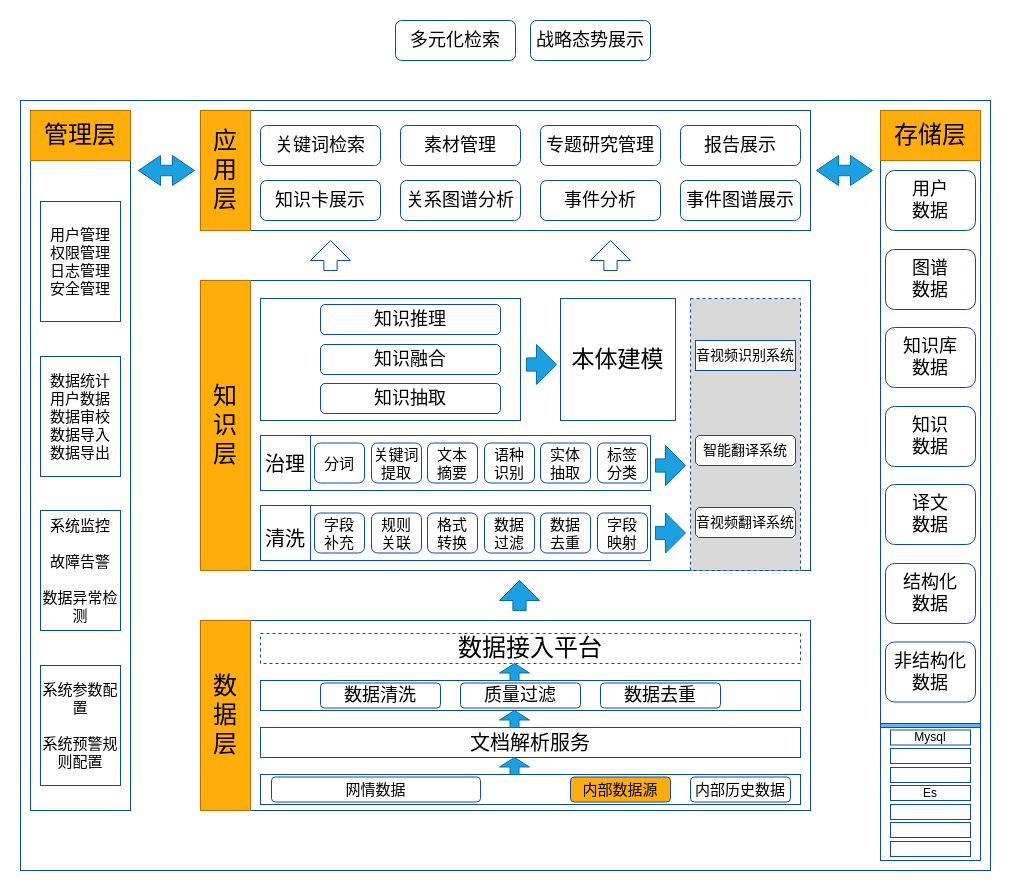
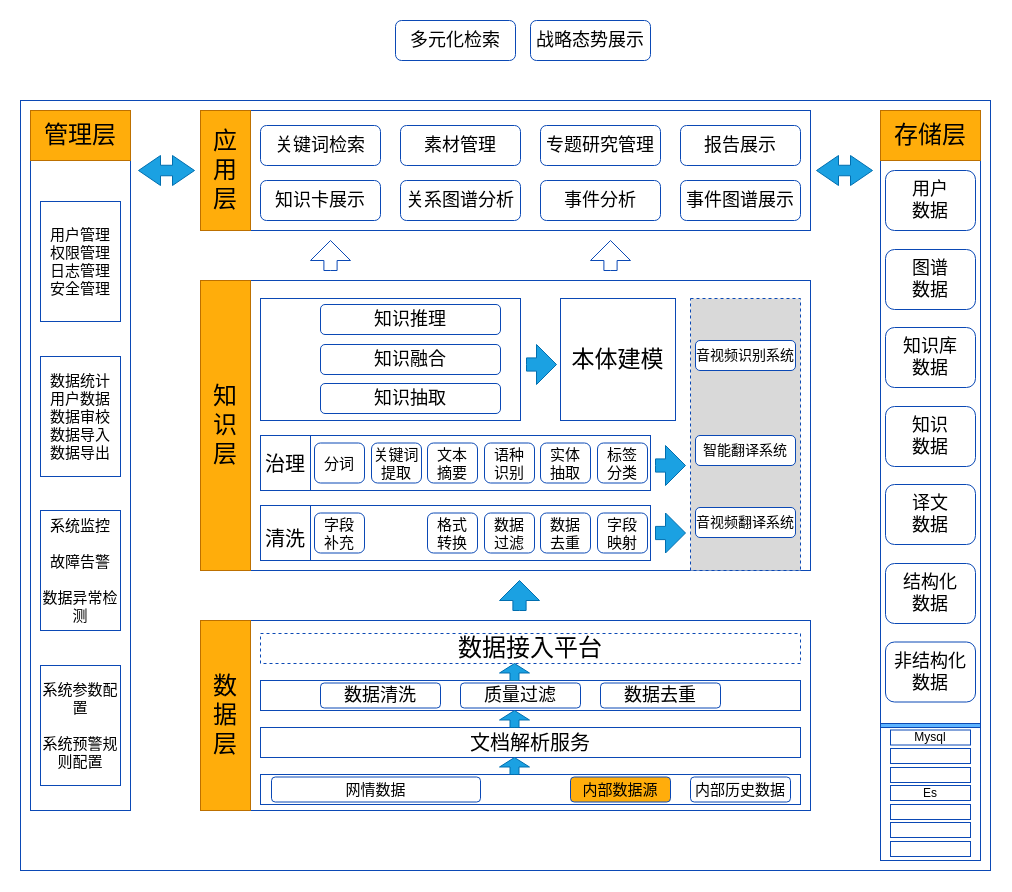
node "音视频识别系统": shape rectangle -> rounded rectangle
node "规则 关联": removed
